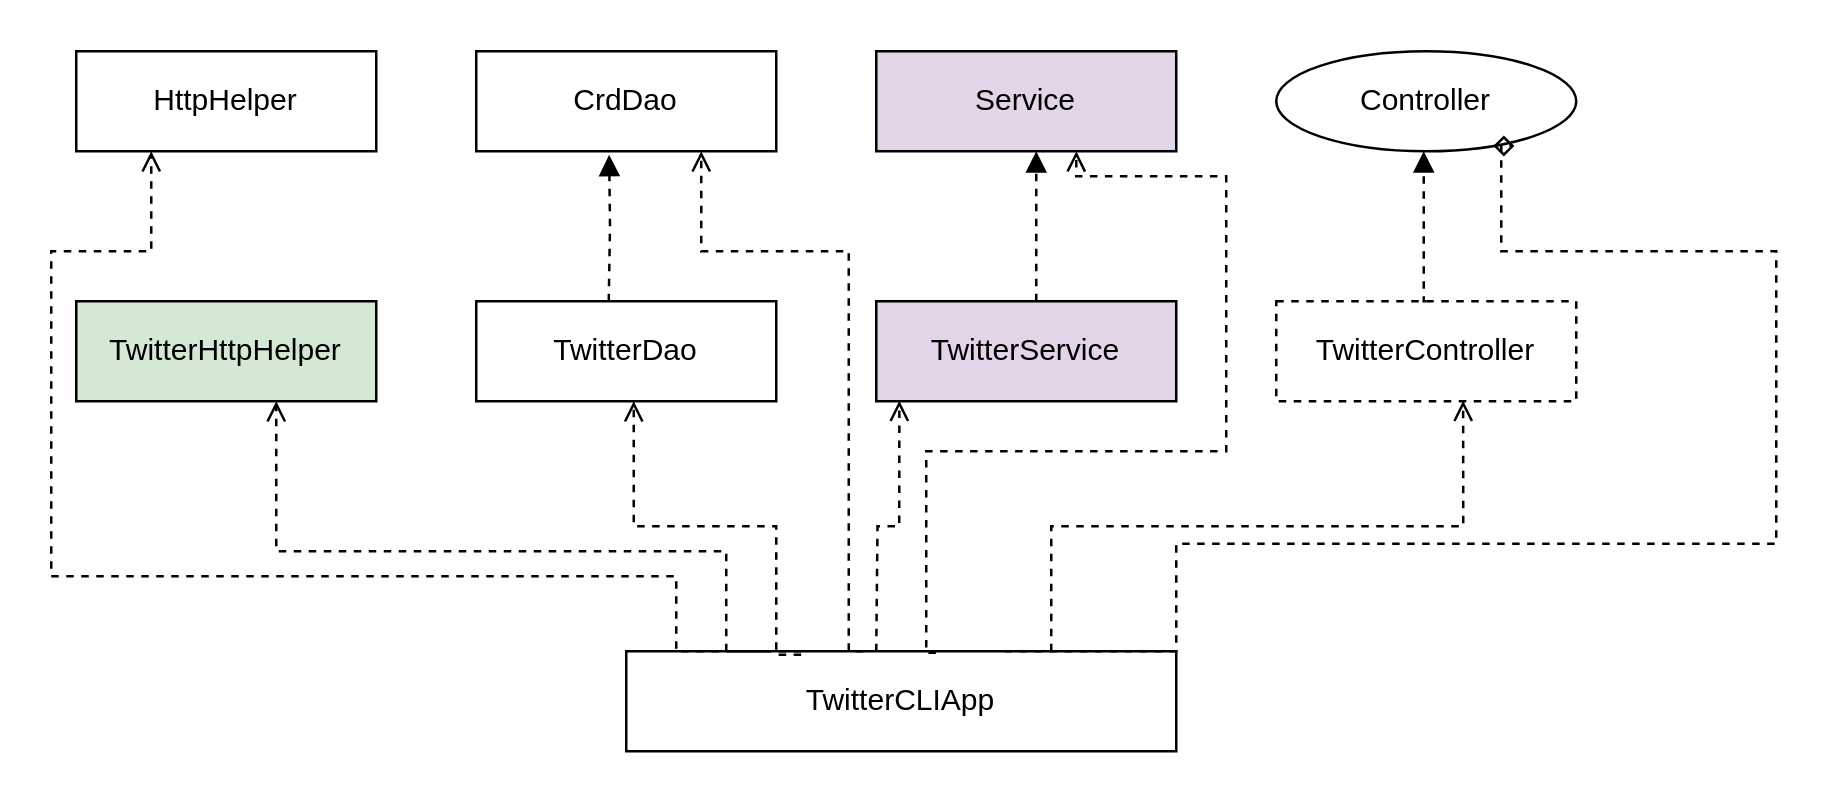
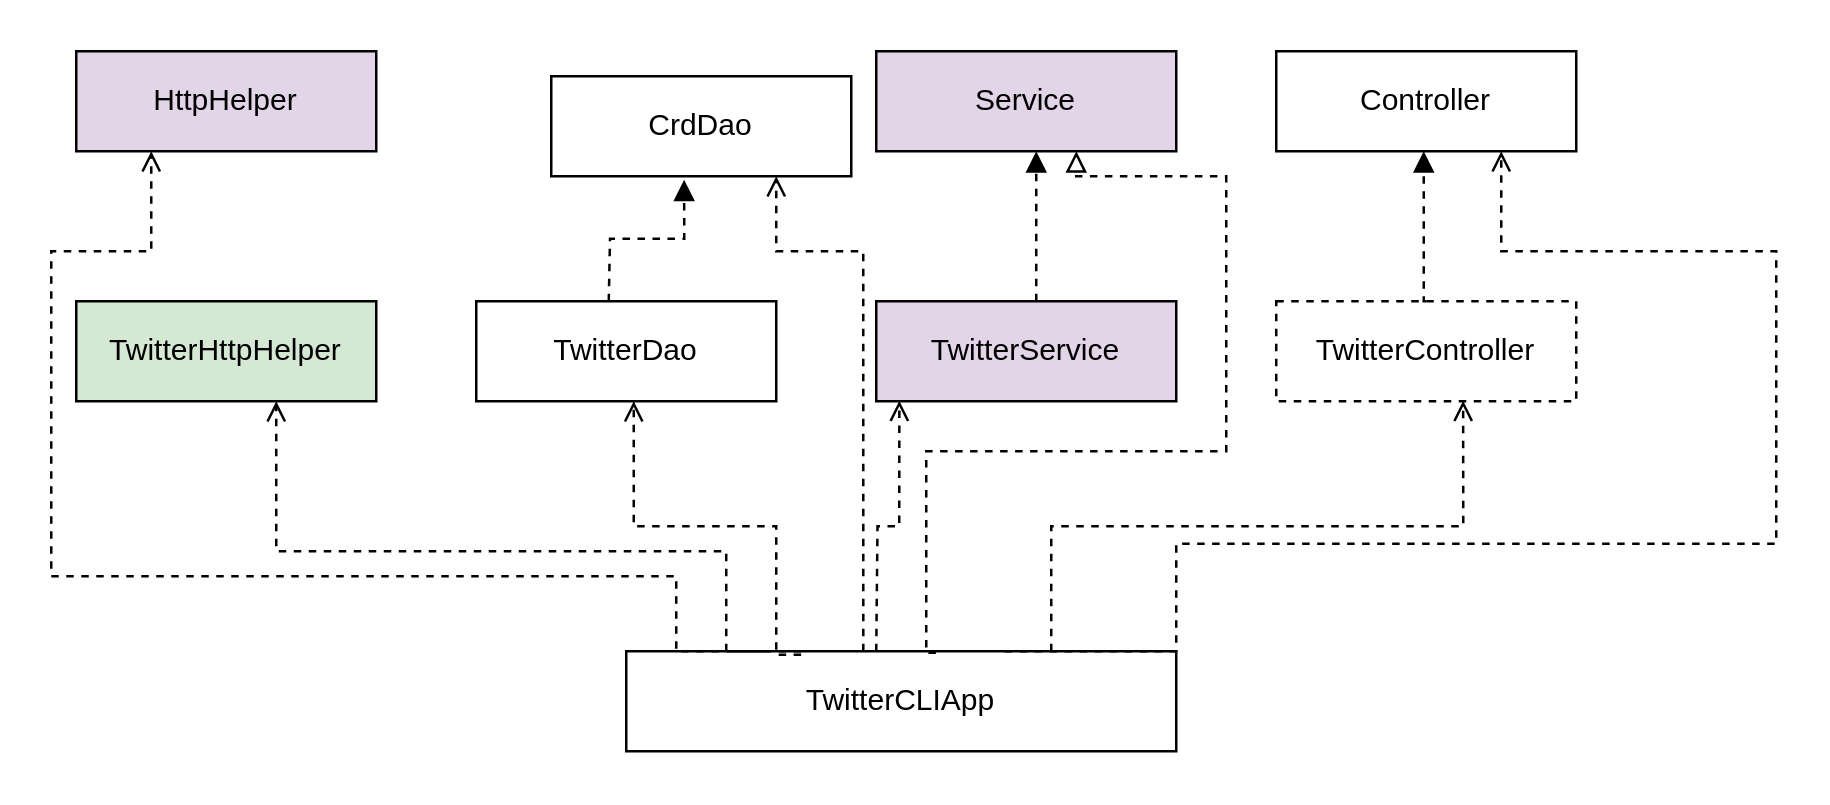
node "HttpHelper": fillcolor #ffffff -> #e1d5e7
node "CrdDao": moved (626, 101) -> (701, 126)
node "Controller": shape ellipse -> rectangle
edge "TwitterCLIApp" -> "Controller": arrowhead diamond -> open
edge "TwitterCLIApp" -> "Service": arrowhead open -> block
